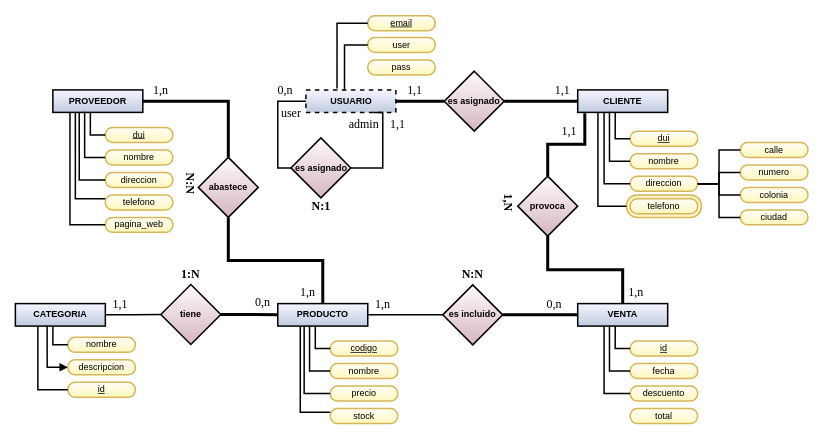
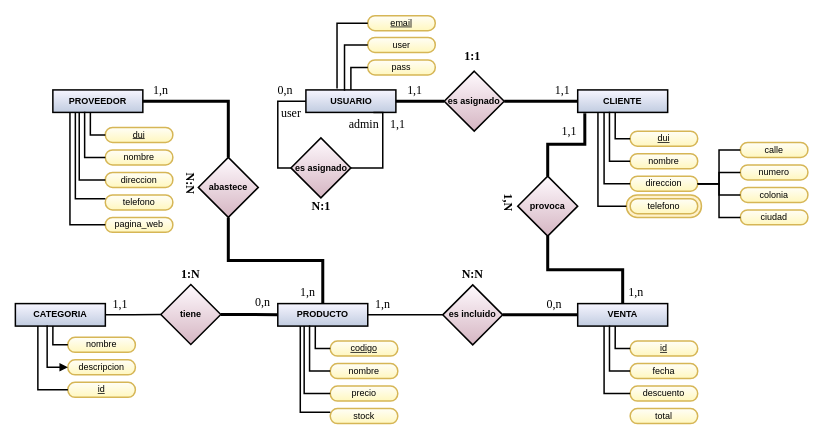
node "1:1": added
edge "pass" -- "USUARIO": added
node "USUARIO": style dashed -> solid
